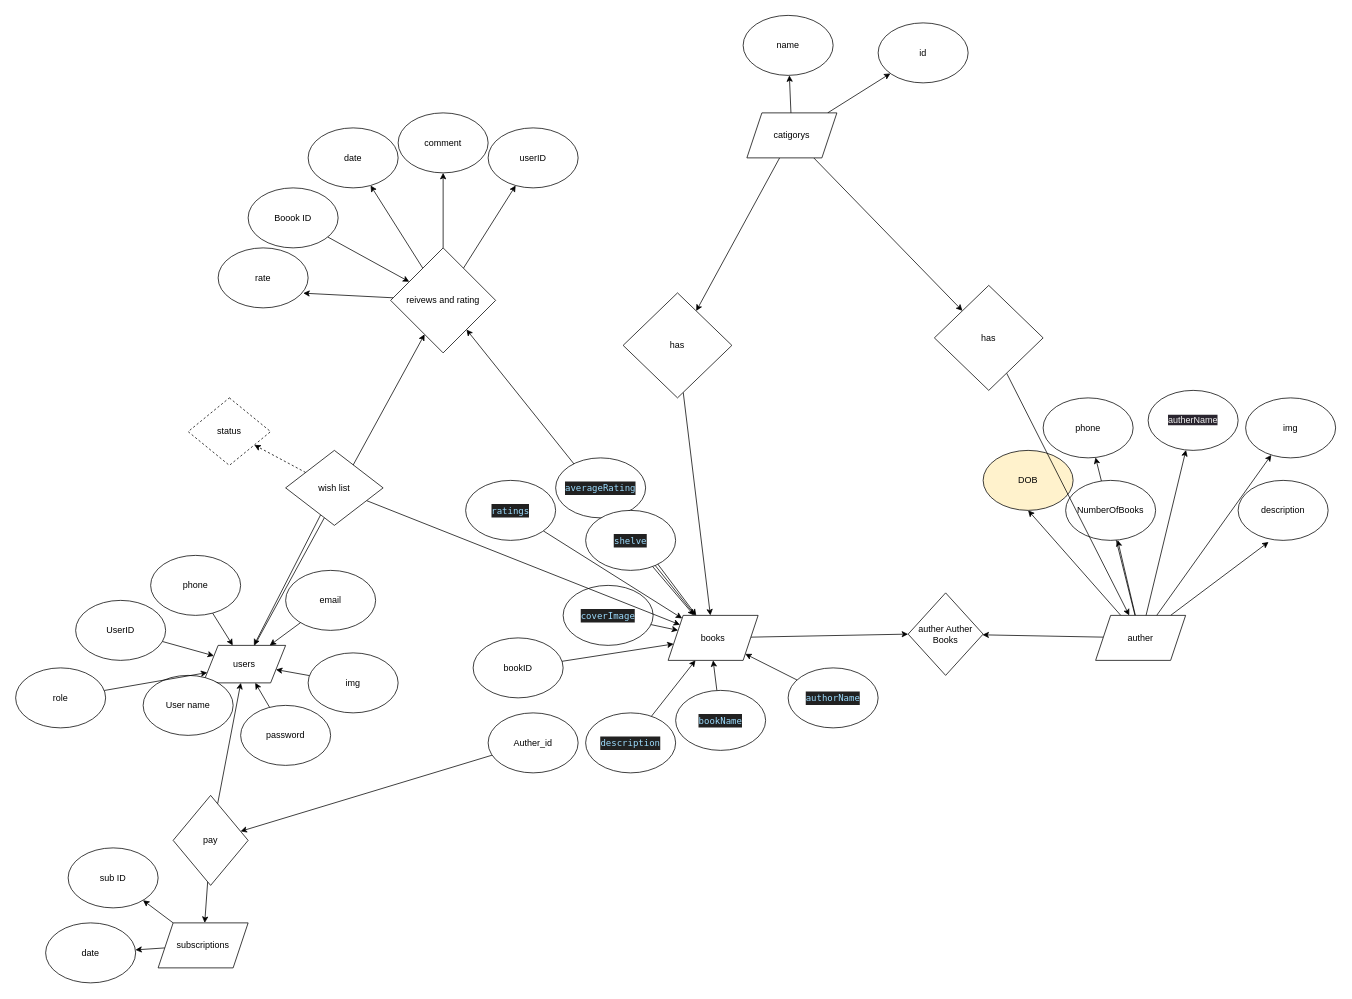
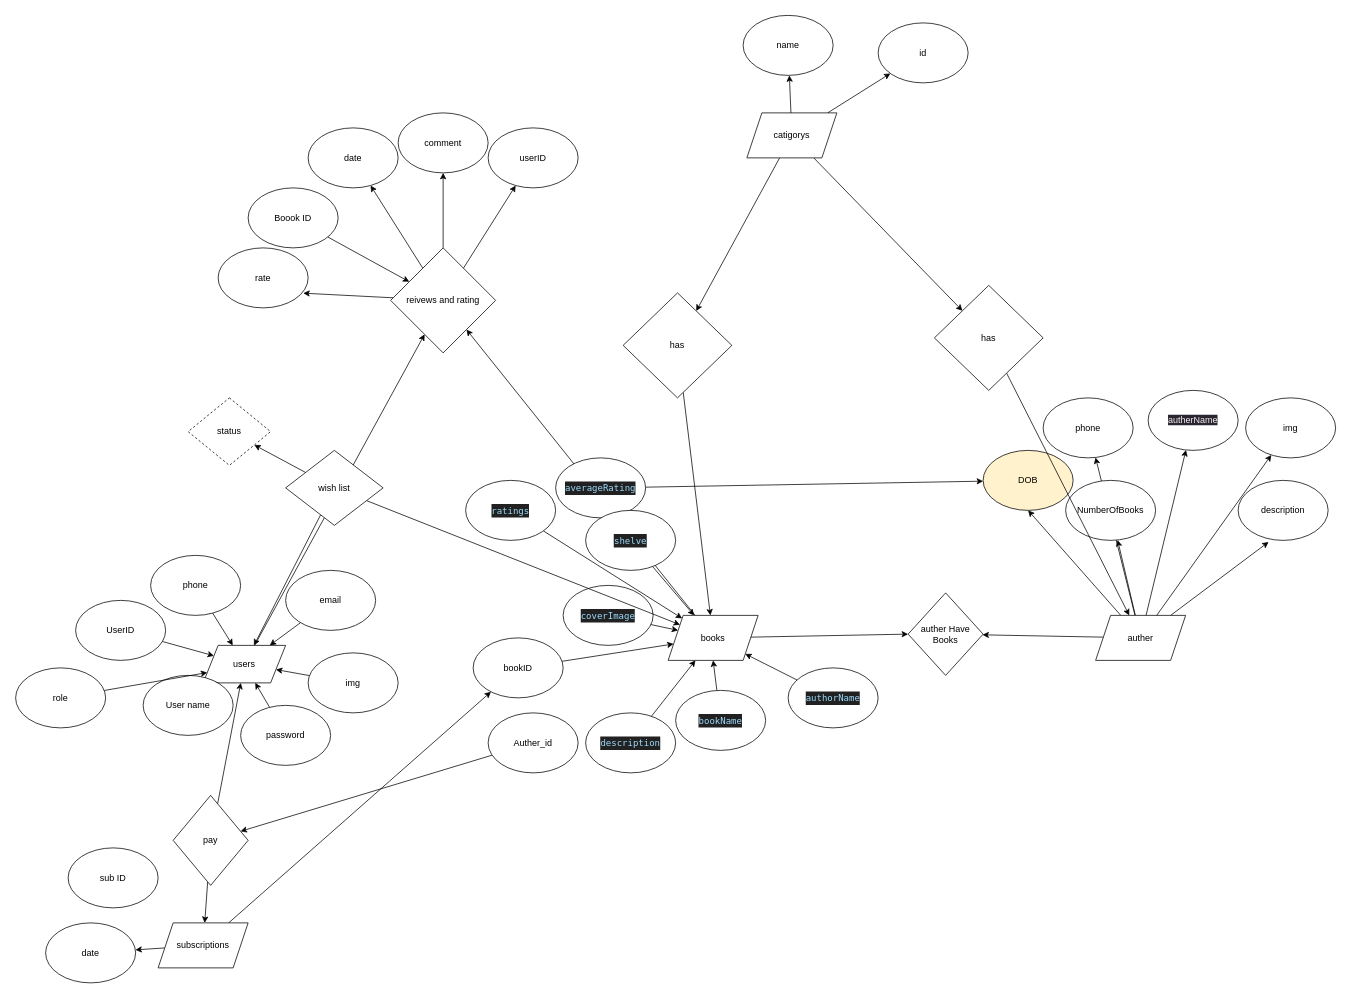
edge "wish list" -> "status": style dashed -> solid
edge "averageRating" -> "books": now "averageRating" -> "DOB"
node "auther Auther Books": label "auther Auther Books" -> "auther Have Books"
edge "subscriptions" -> "sub ID": now "subscriptions" -> "bookID"
